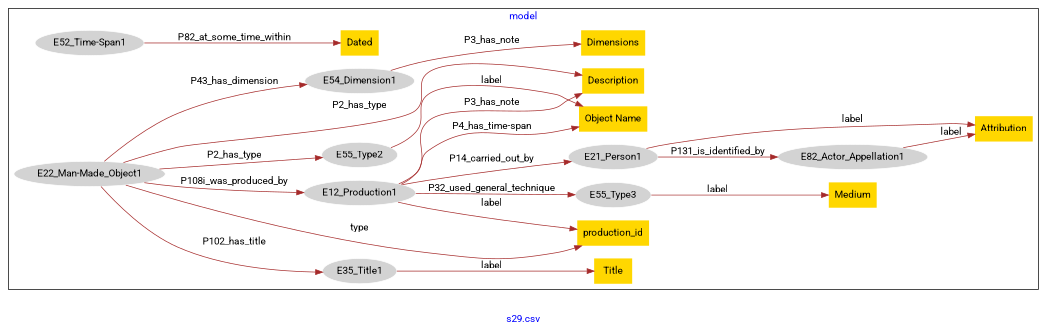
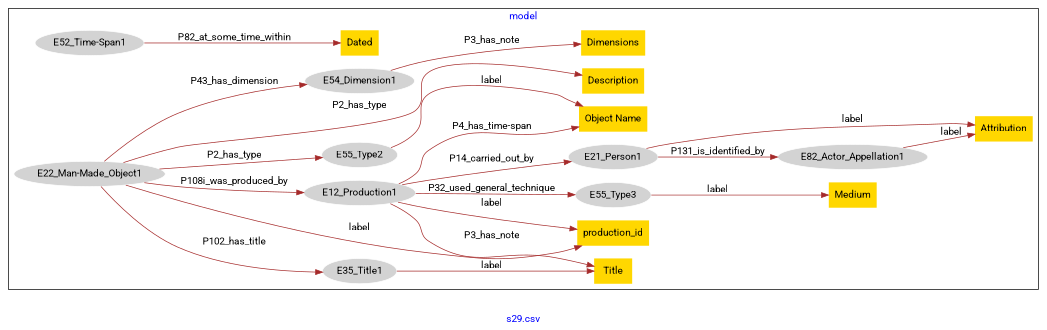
edge "E12_Production1" -> "Description": now "E12_Production1" -> "Title"
edge "E22_Man-Made_Object1" -> "production_id": label "type" -> "label"
